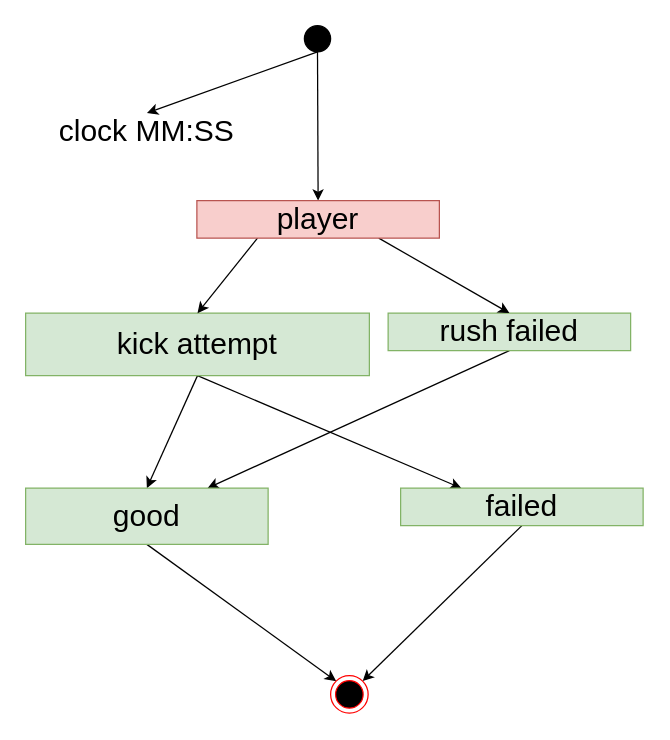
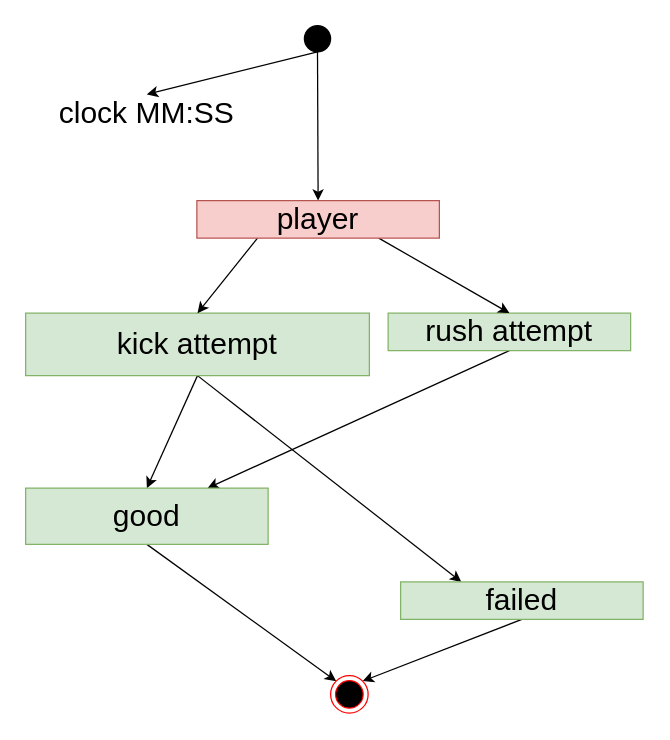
node "clock MM:SS": moved (147, 132) -> (147, 113)
node "rush failed": label "rush failed" -> "rush attempt"
node "failed": moved (522, 507) -> (522, 601)
